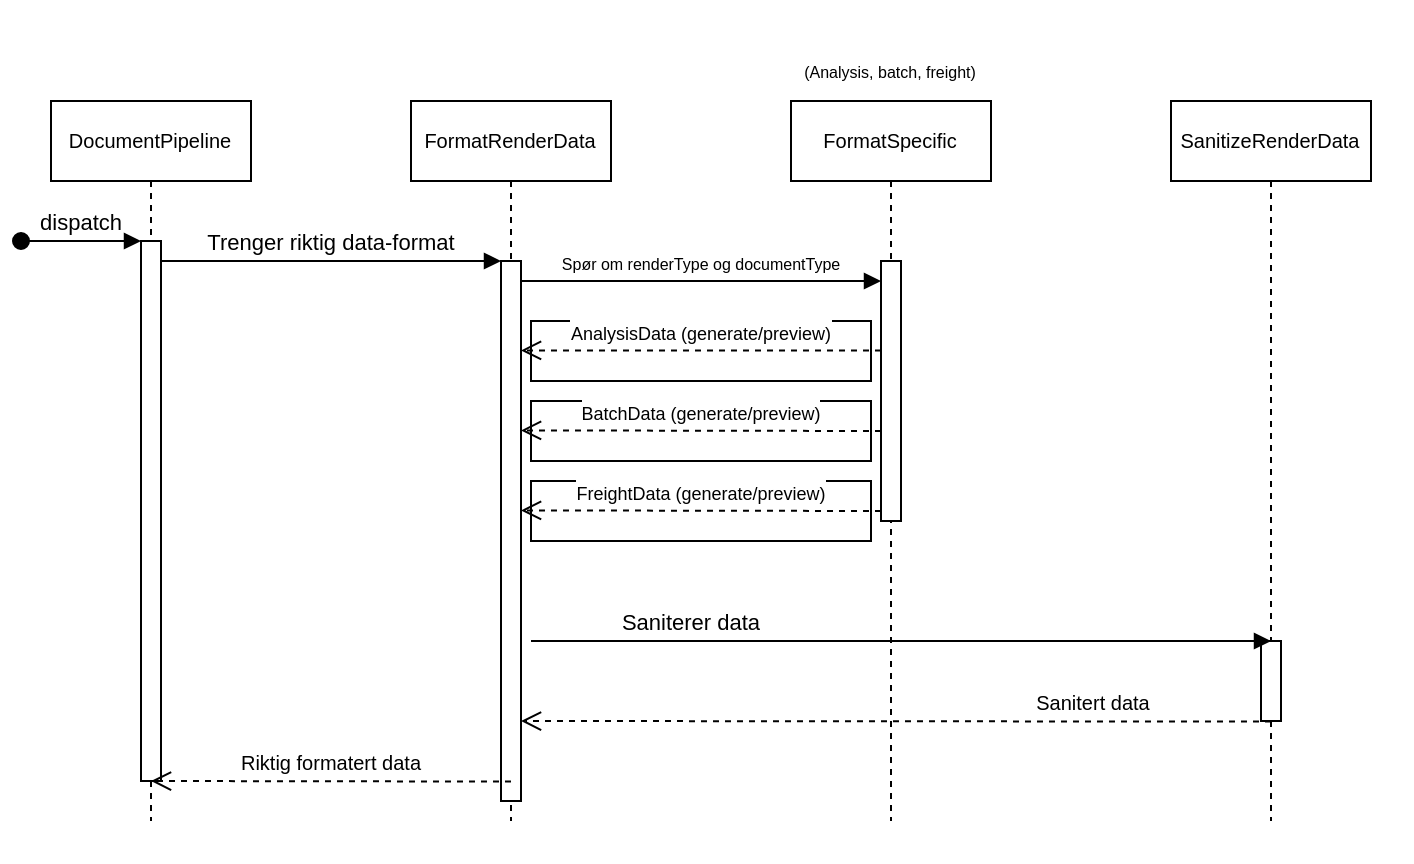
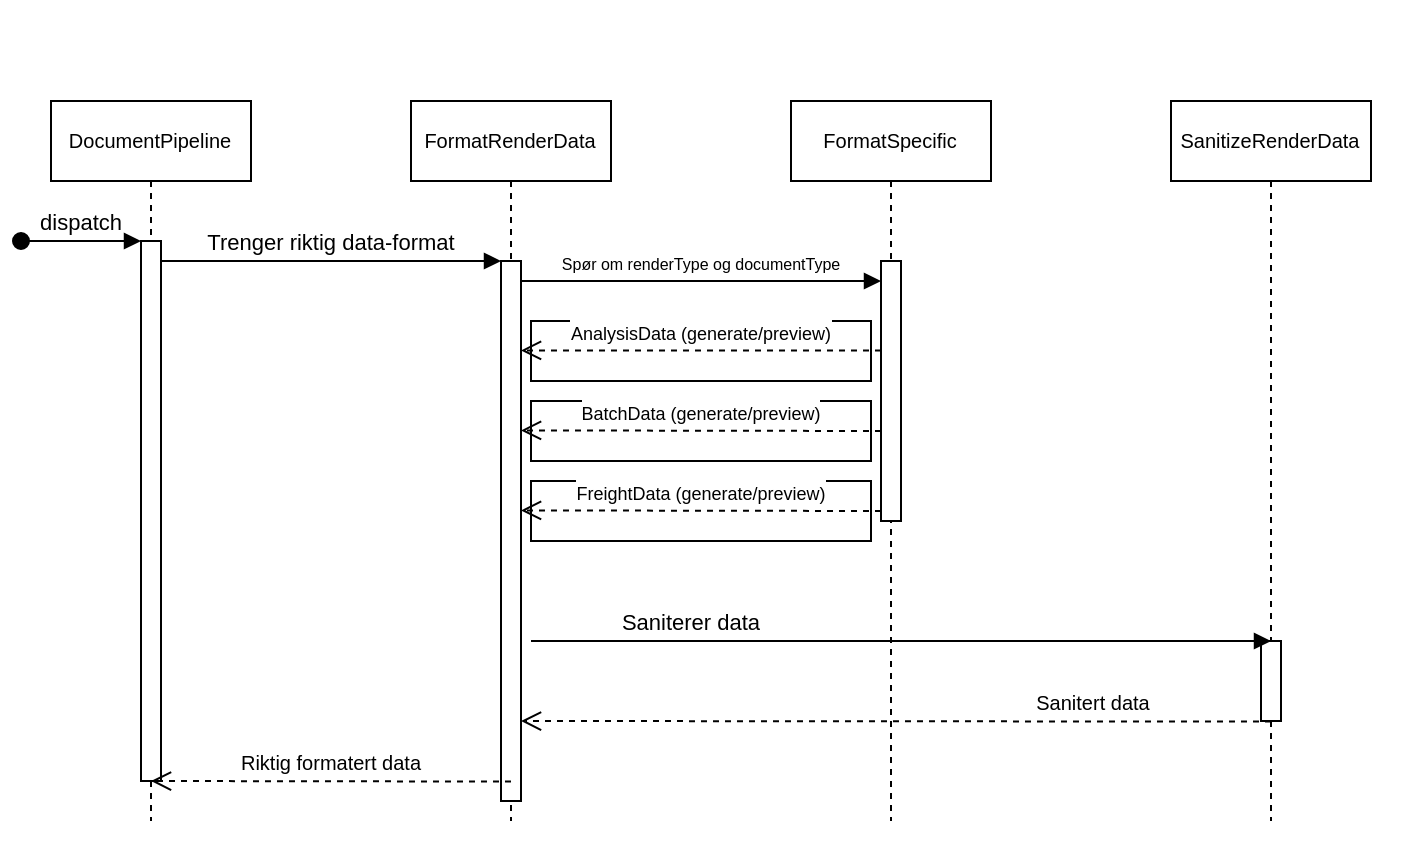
node "(Analysis, batch, freight)": removed
